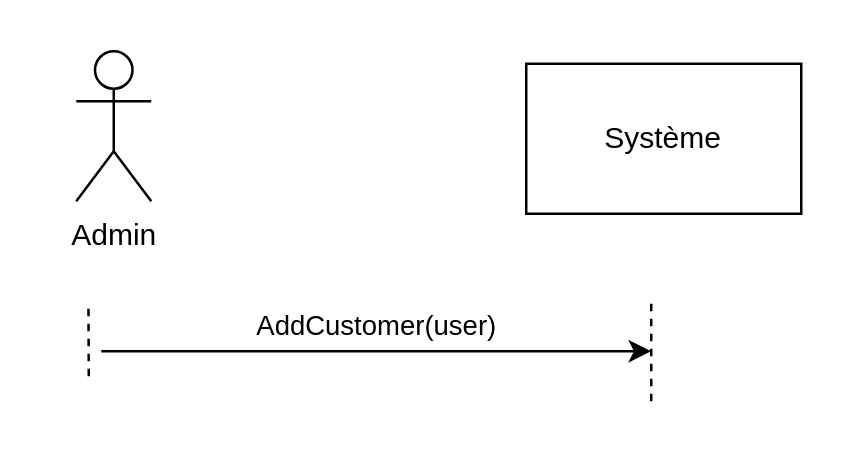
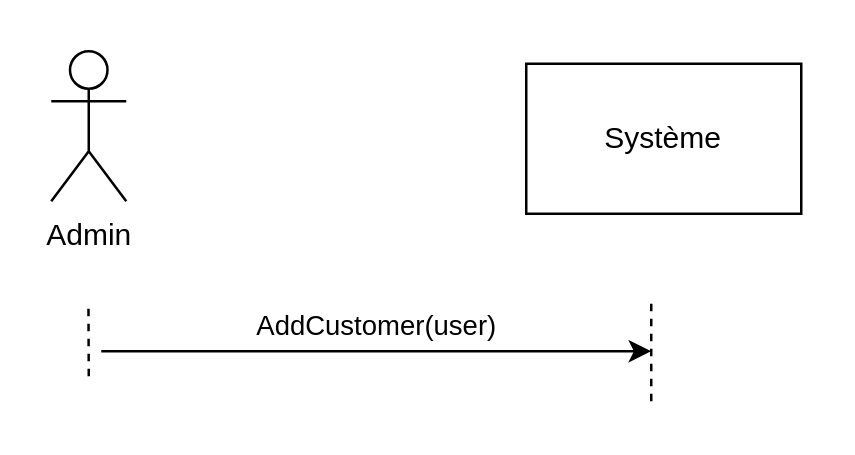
node "Admin": moved (114, 126) -> (89, 126)
